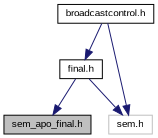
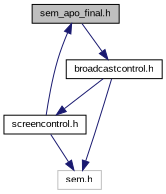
edge "sem_apo_final.h" -> "broadcastcontrol.h": added
node "final.h": label "final.h" -> "screencontrol.h"
